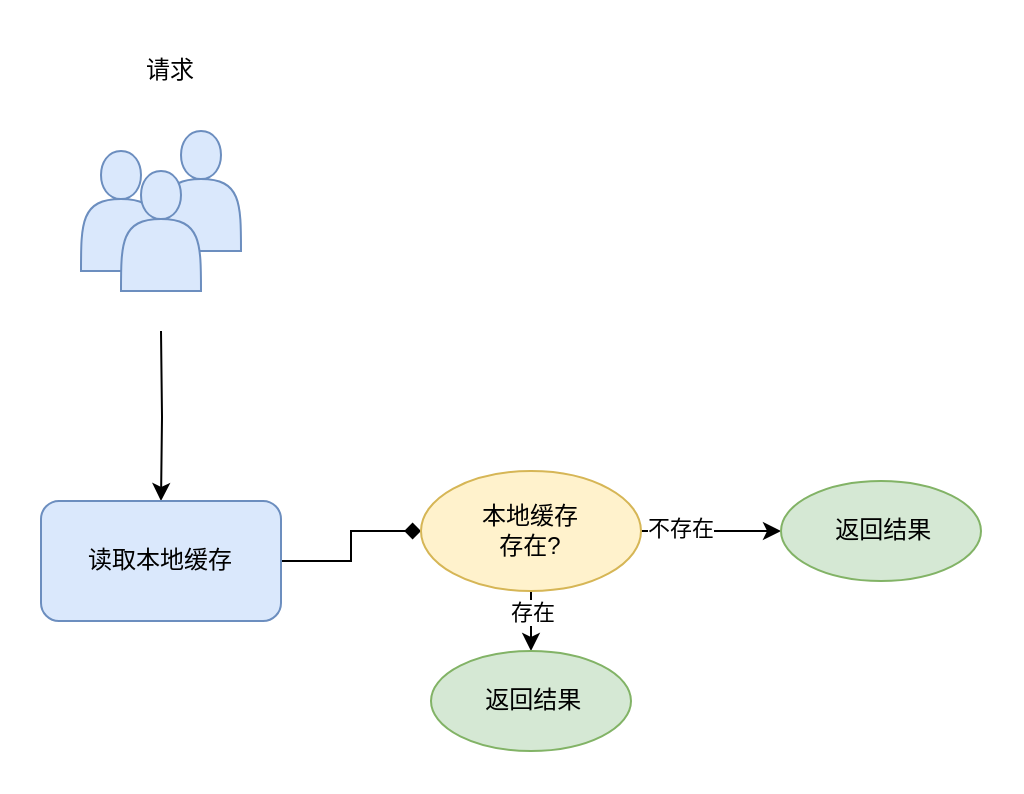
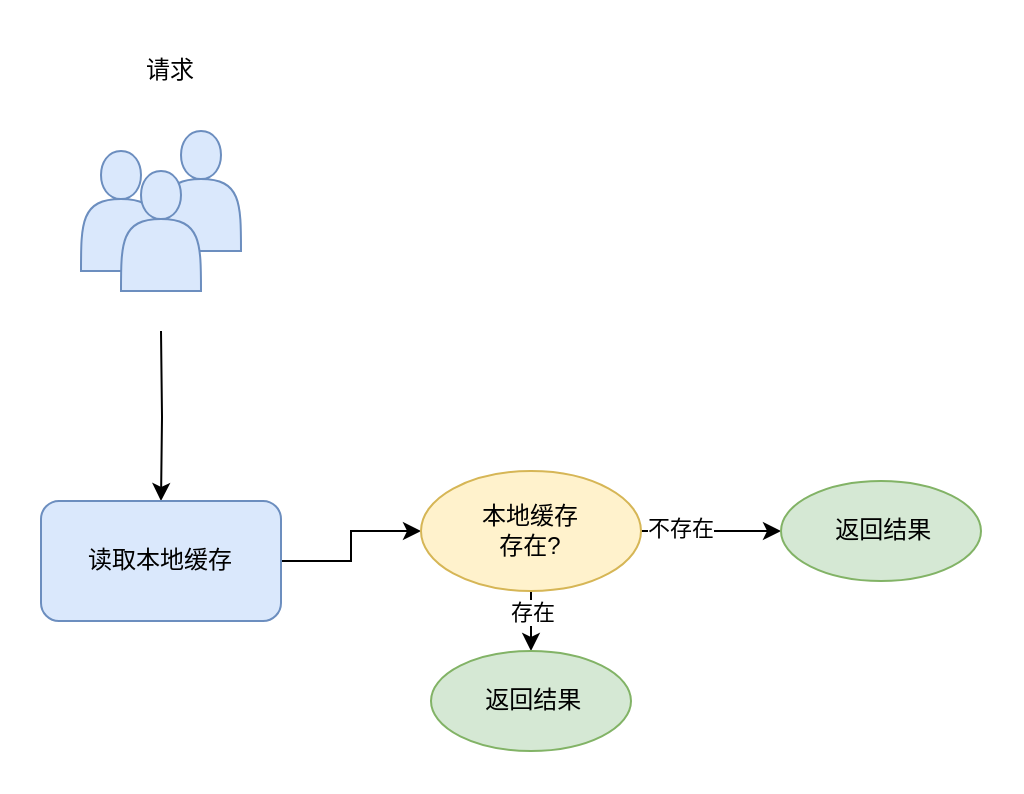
edge "读取本地缓存" -> "本地缓存 存在?": arrowhead diamond -> classic
